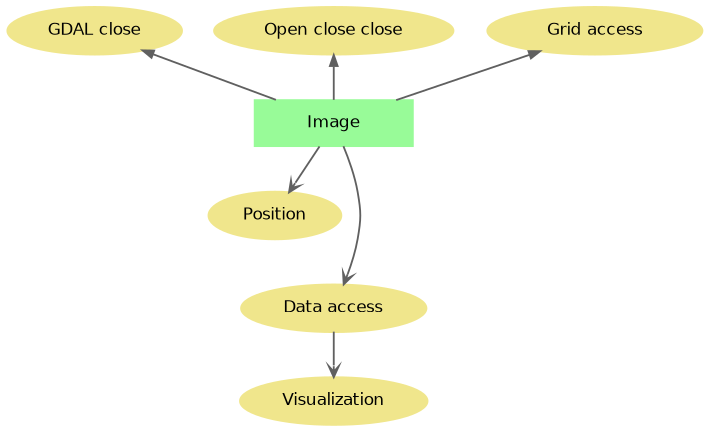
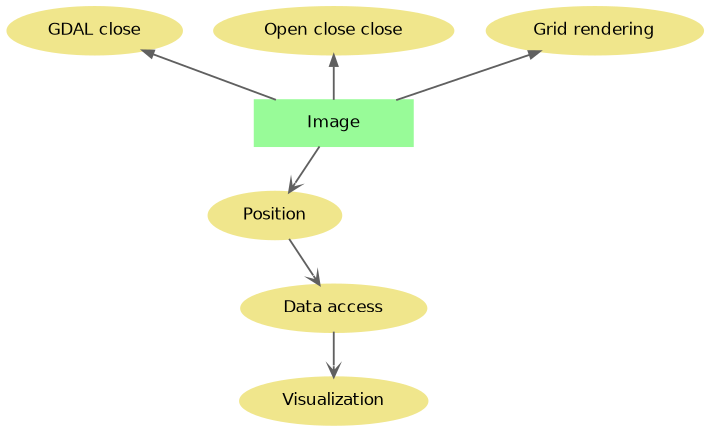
node "Grid access": label "Grid access" -> "Grid rendering"
edge "Image" -> "Data access": now "Position" -> "Data access"
